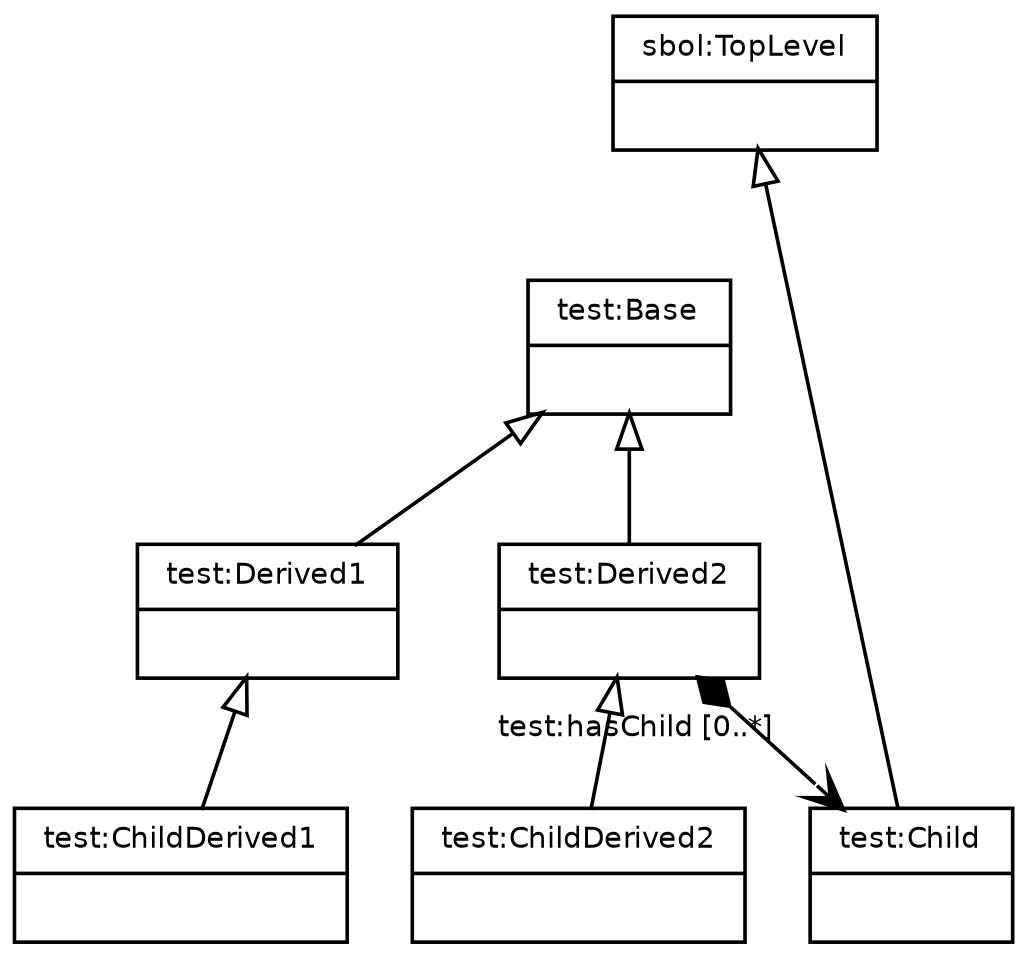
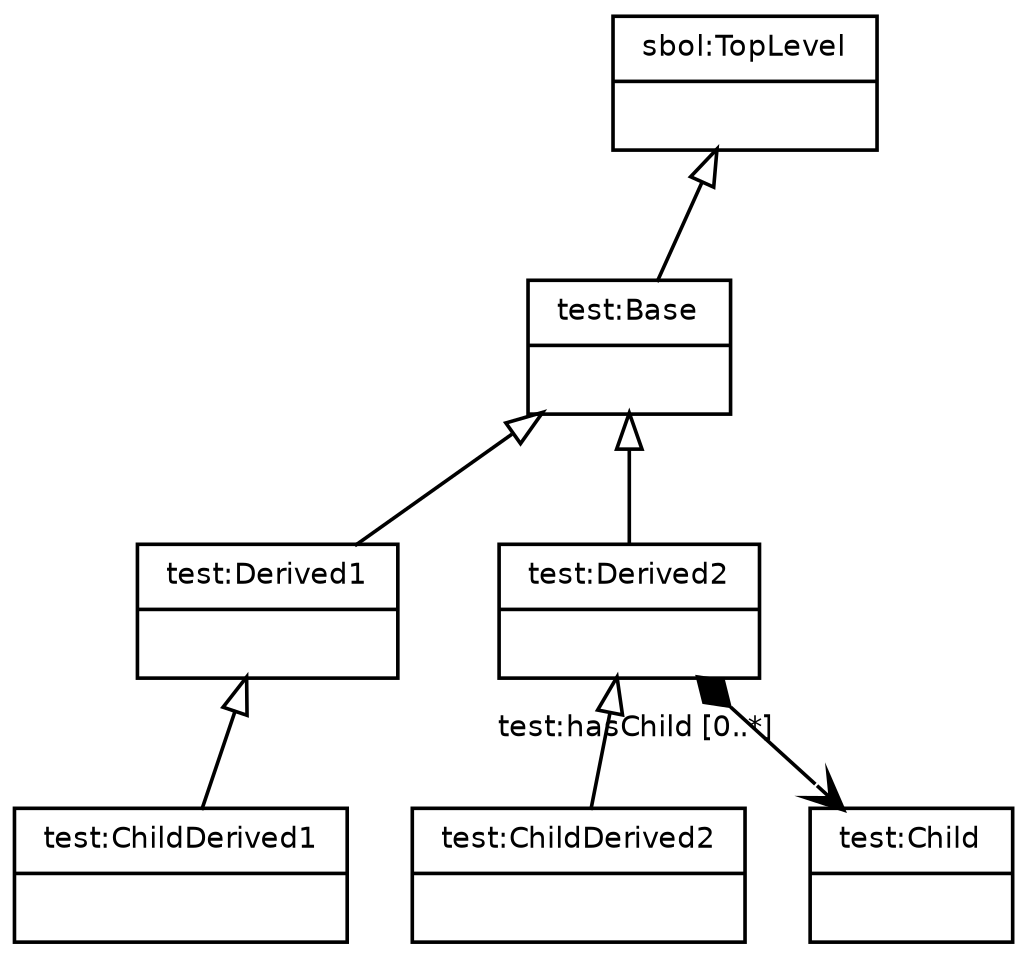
edge "test:Child" -> "sbol:TopLevel": now "test:Base" -> "sbol:TopLevel"
